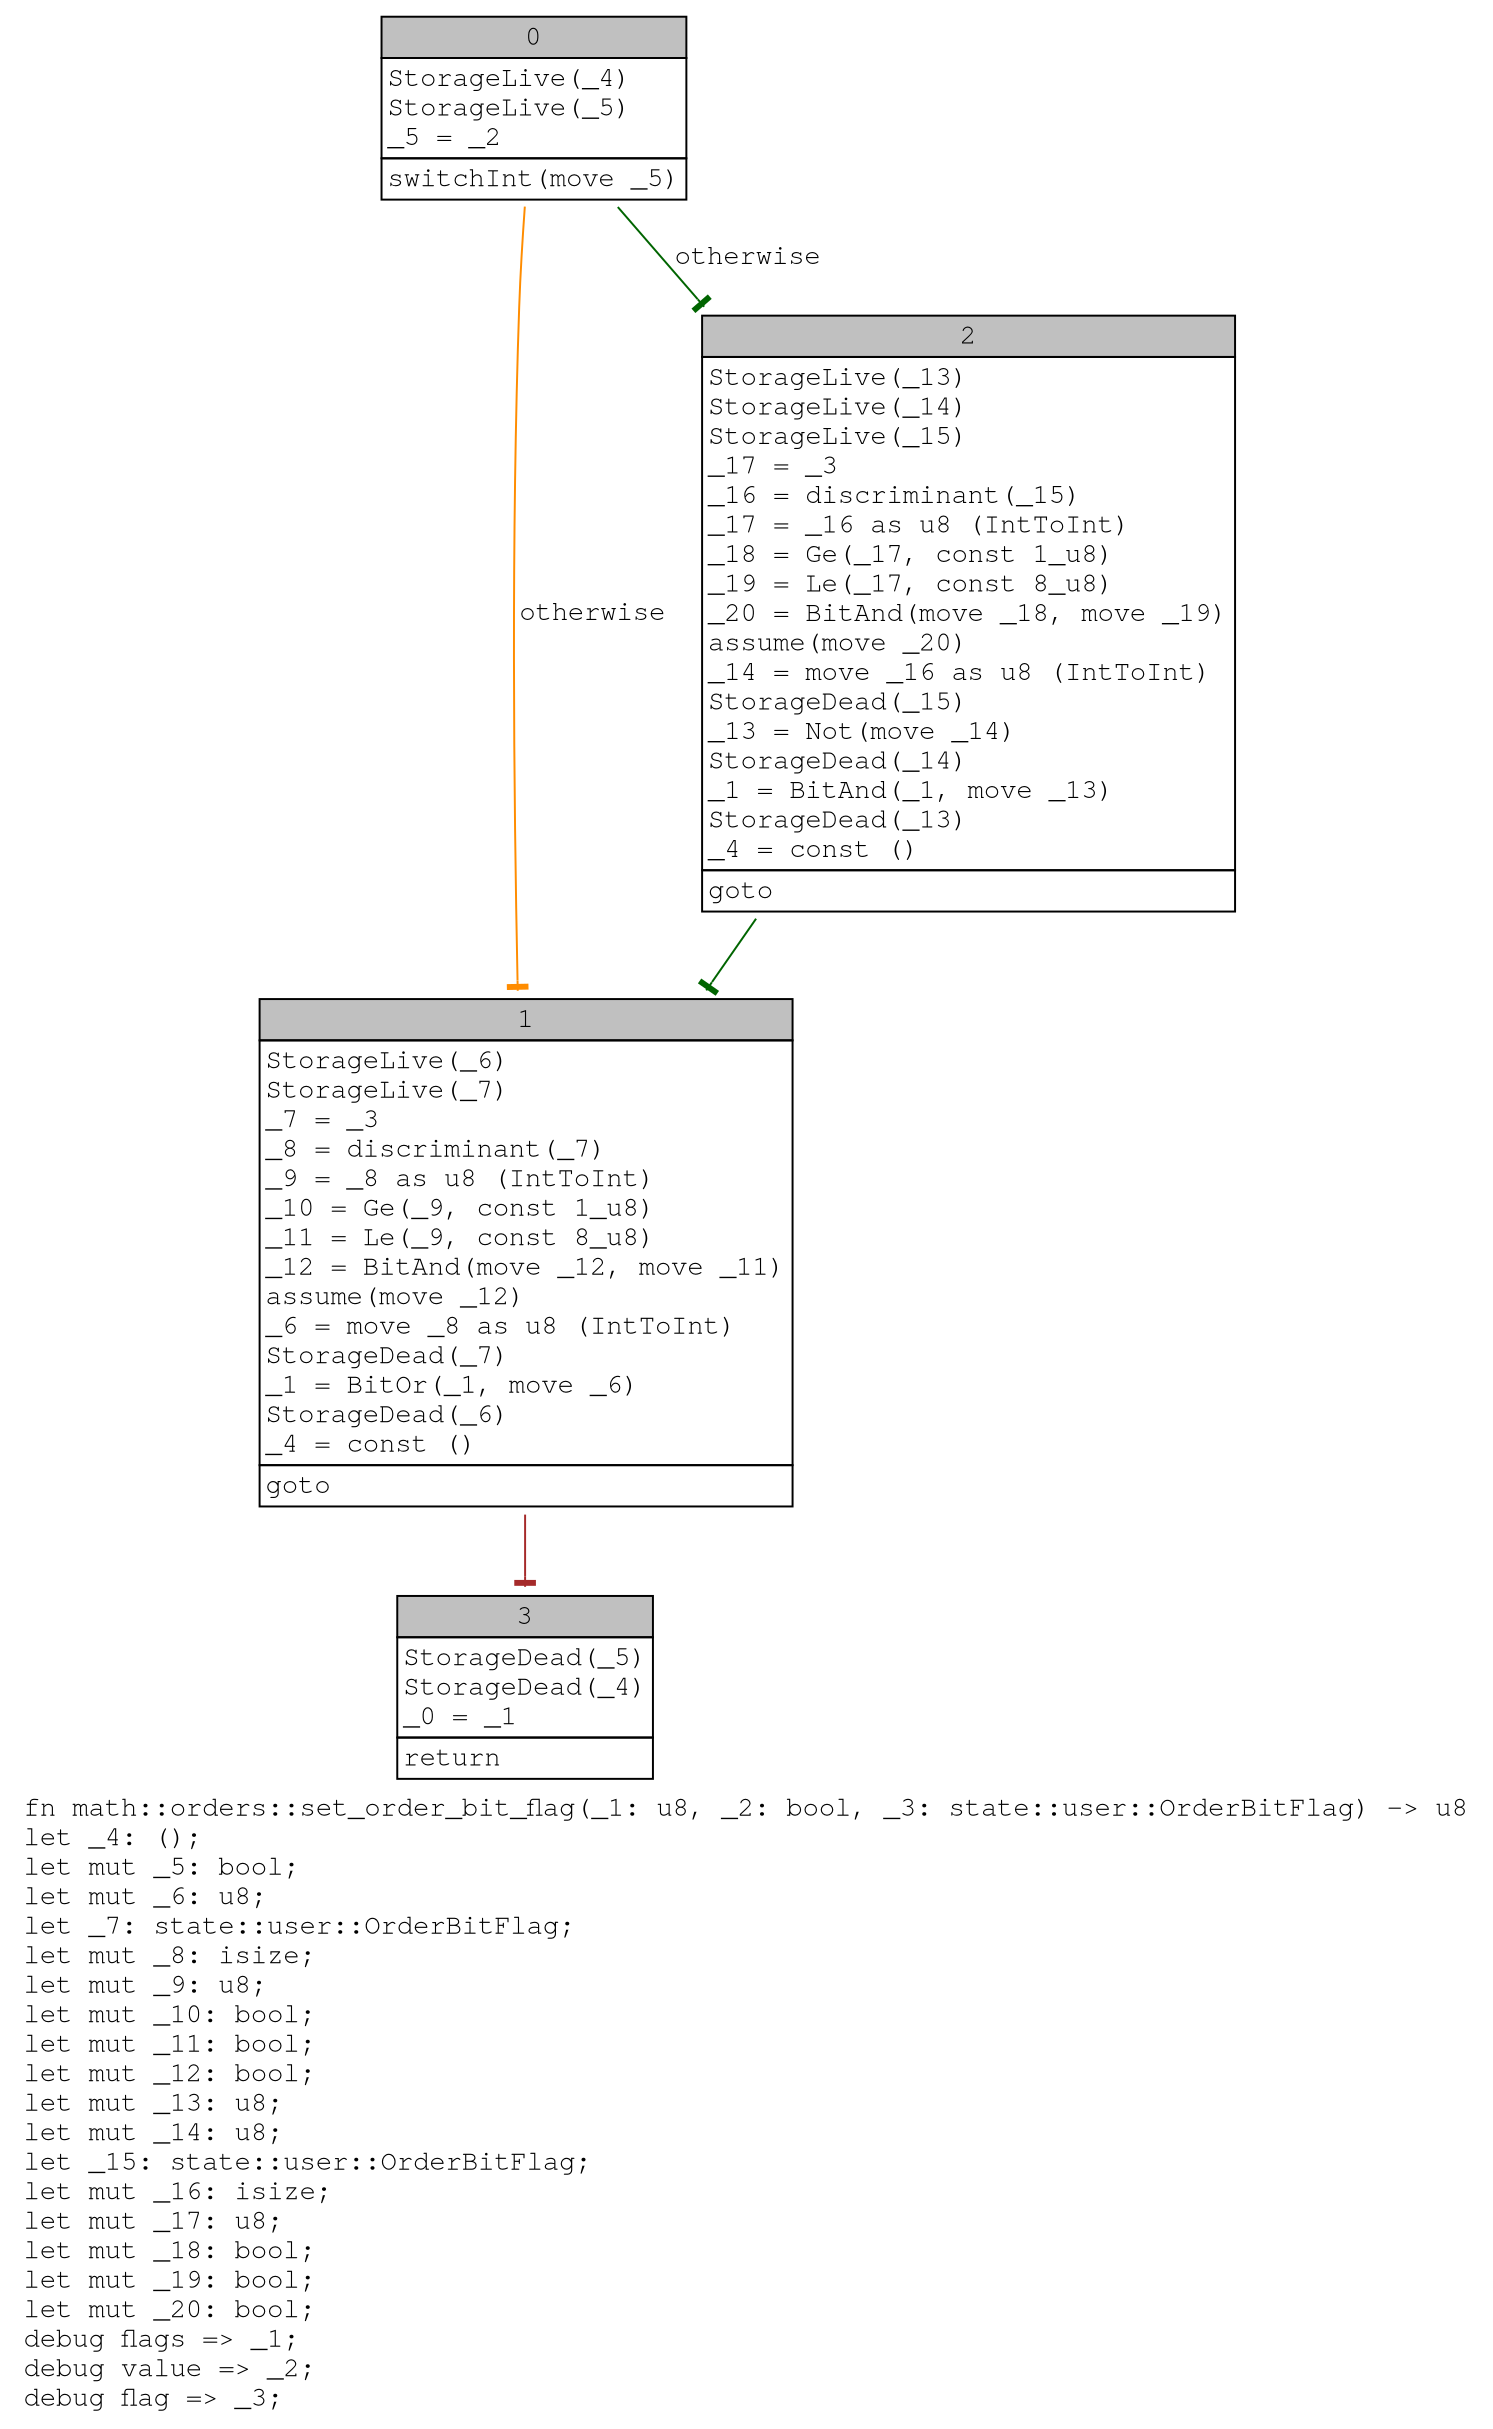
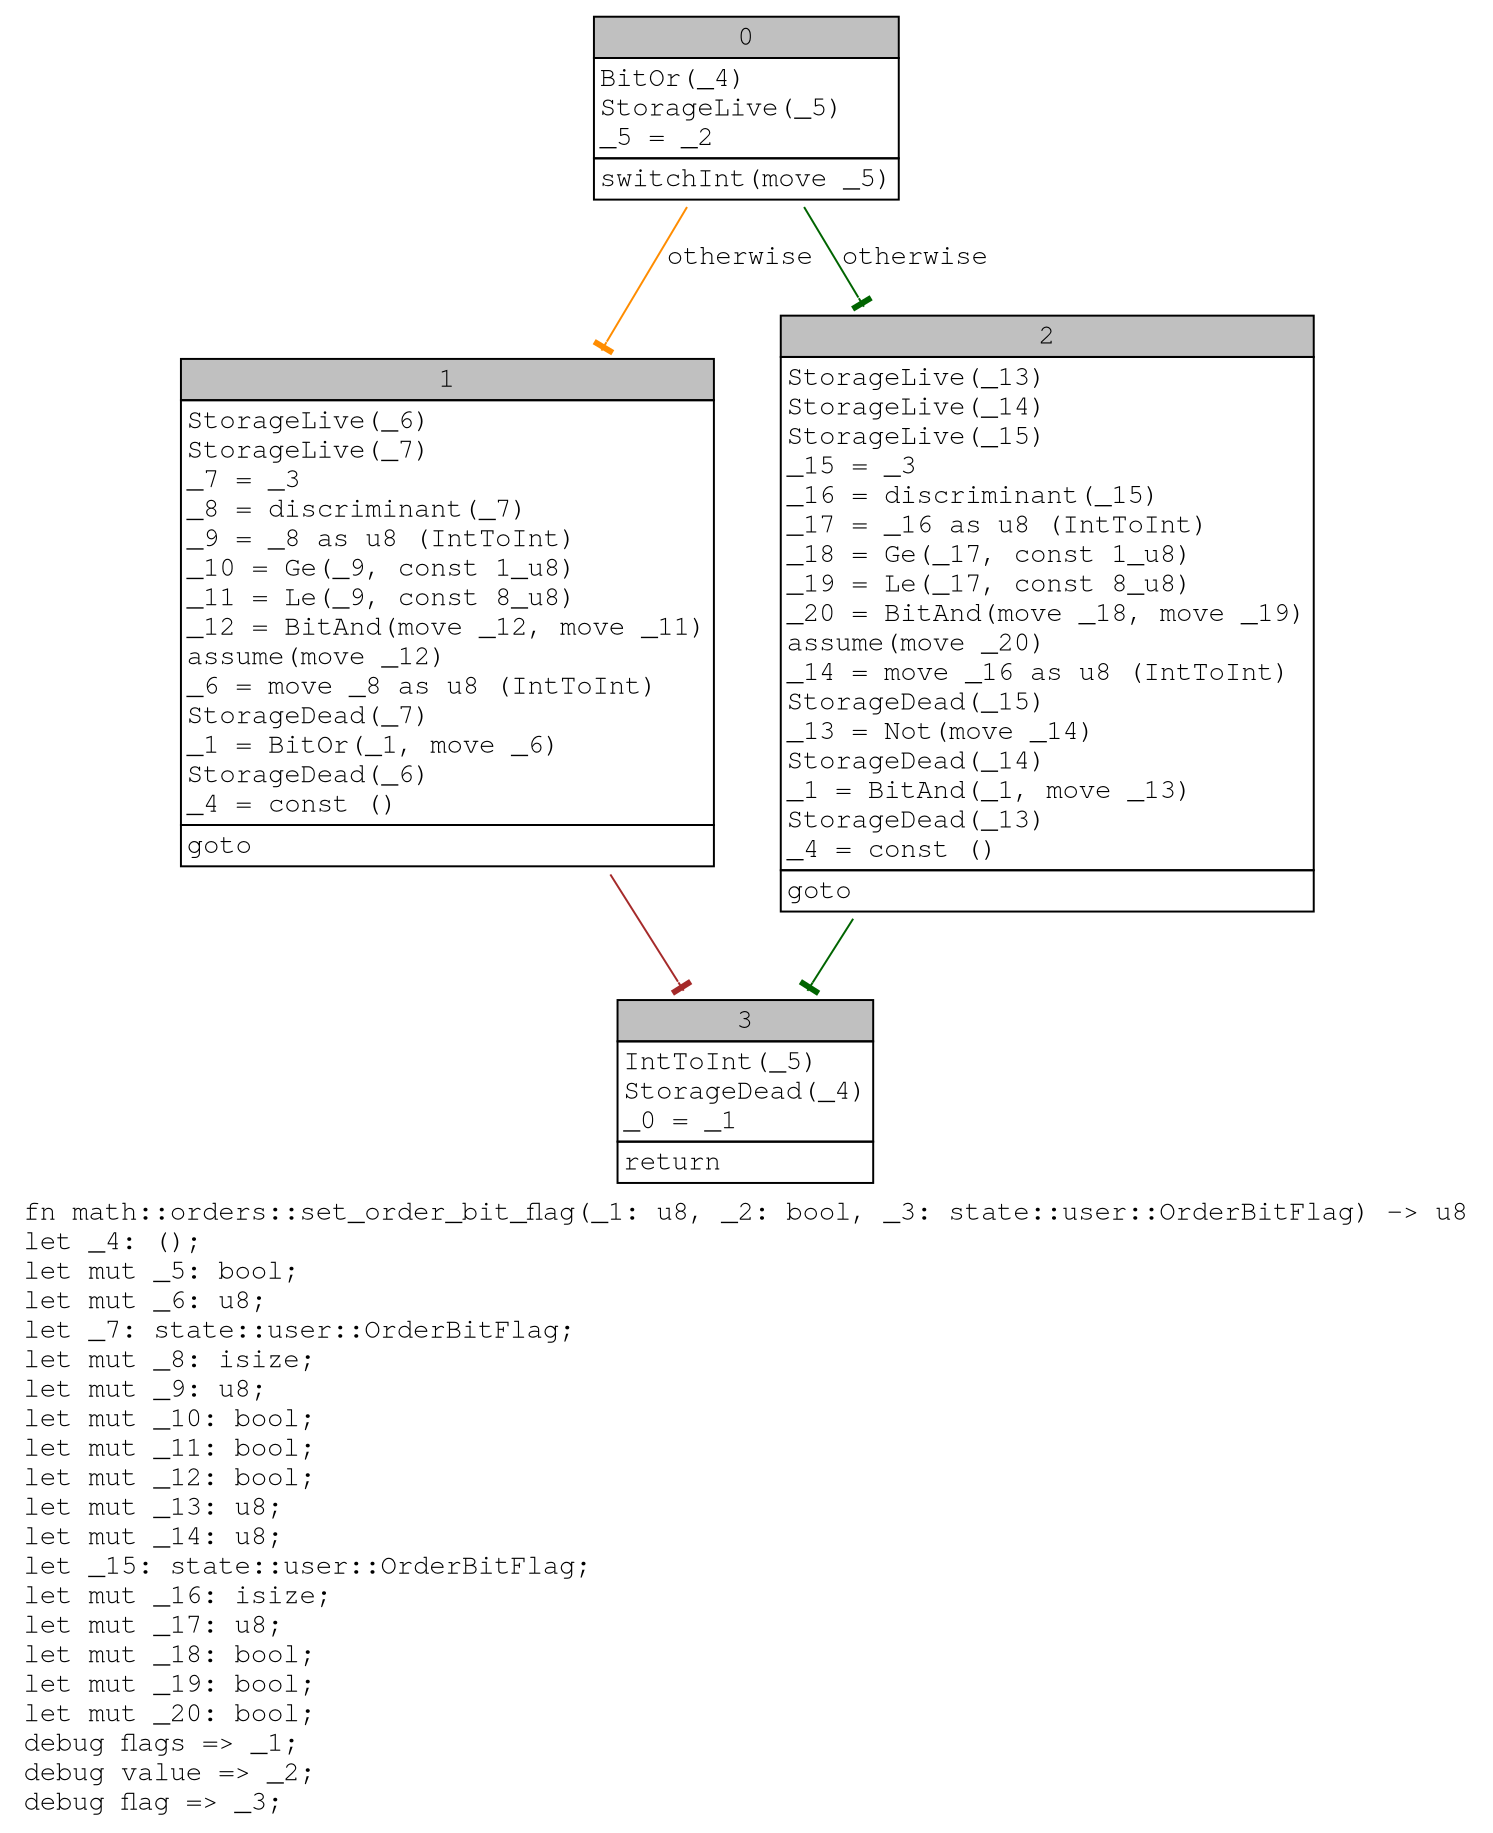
node "0": text "StorageLive(_4)" -> "BitOr(_4)"
node "2": text "_17 = _3" -> "_15 = _3"
edge "2" -> "1": now "2" -> "3"
node "3": text "StorageDead(_5)" -> "IntToInt(_5)"
